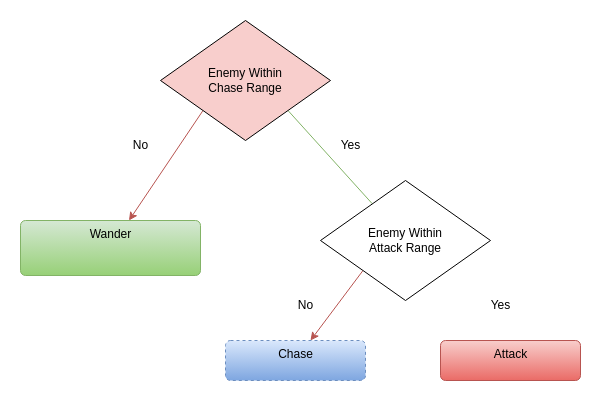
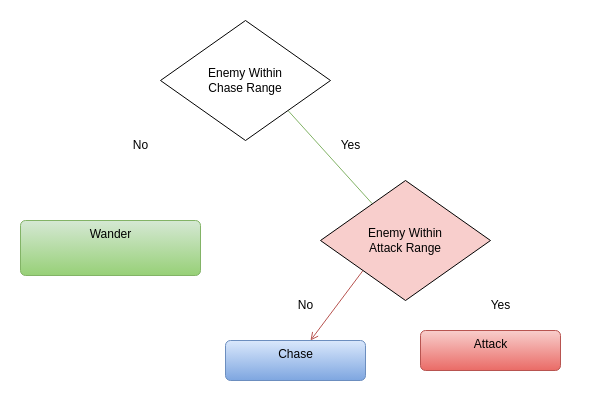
node "Enemy Within Chase Range": fillcolor #f8cecc -> #ffffff
edge "Enemy Within Chase Range" -> "Wander": removed
node "Enemy Within Attack Range": fillcolor #ffffff -> #f8cecc
edge "Enemy Within Attack Range" -> "Chase": arrowhead classic -> open
node "Chase": style dashed -> solid
node "Attack": moved (511, 361) -> (491, 351)
